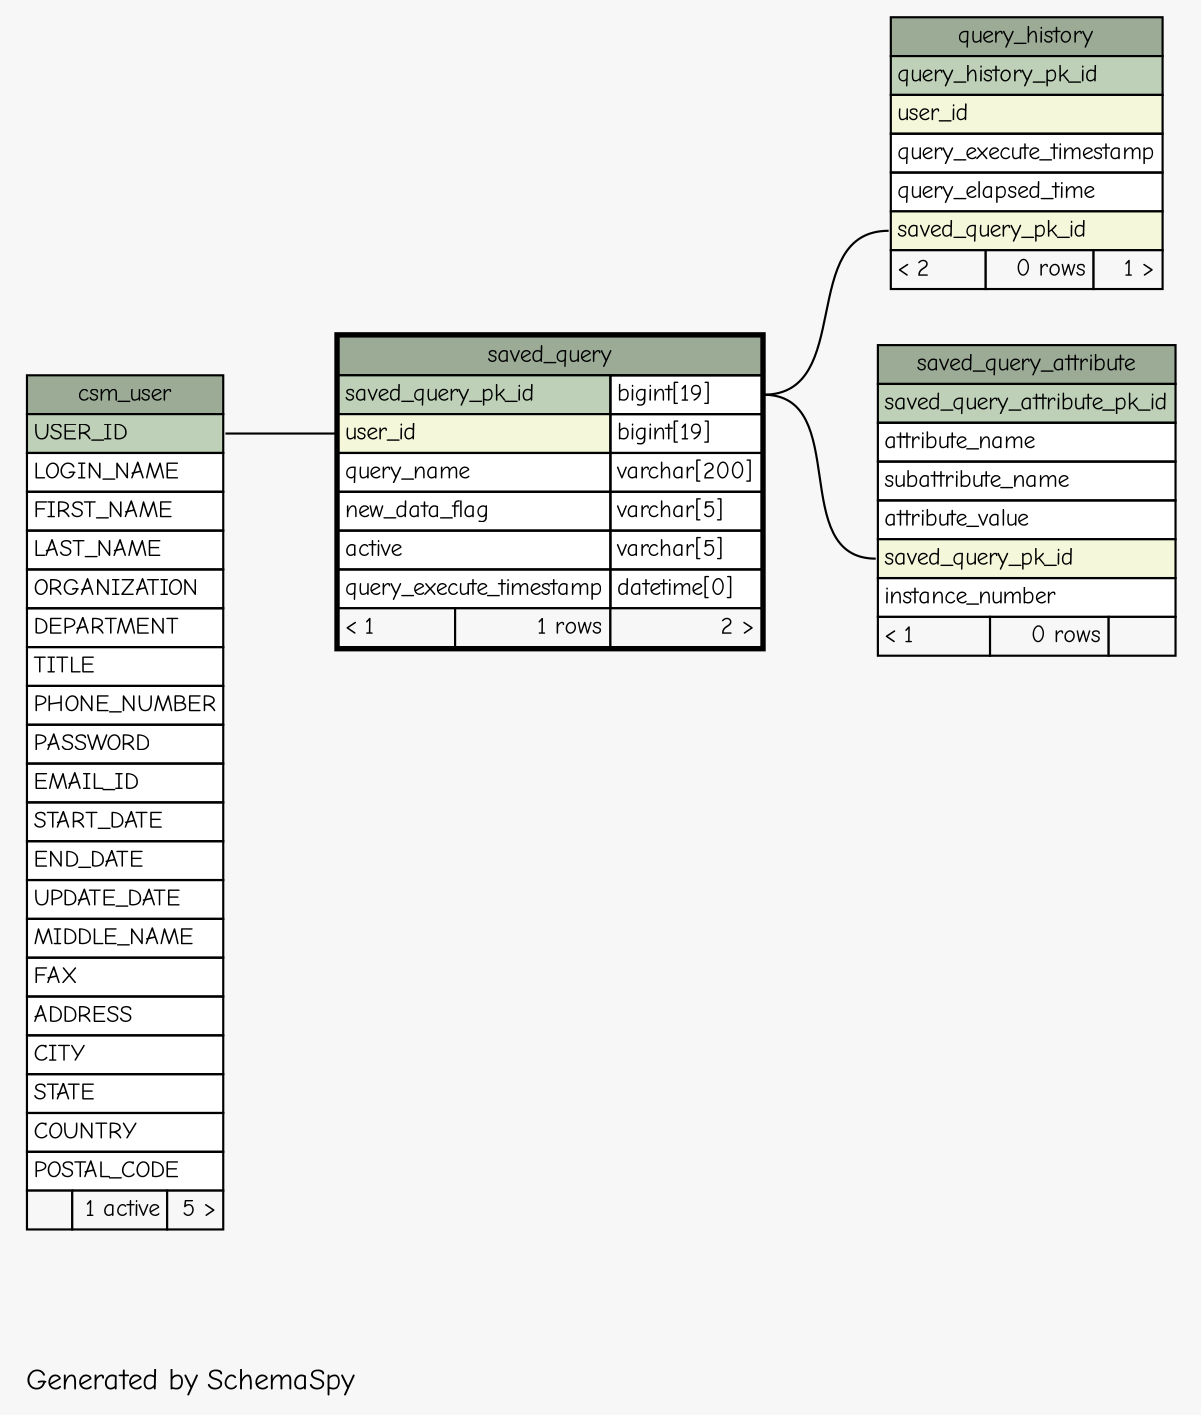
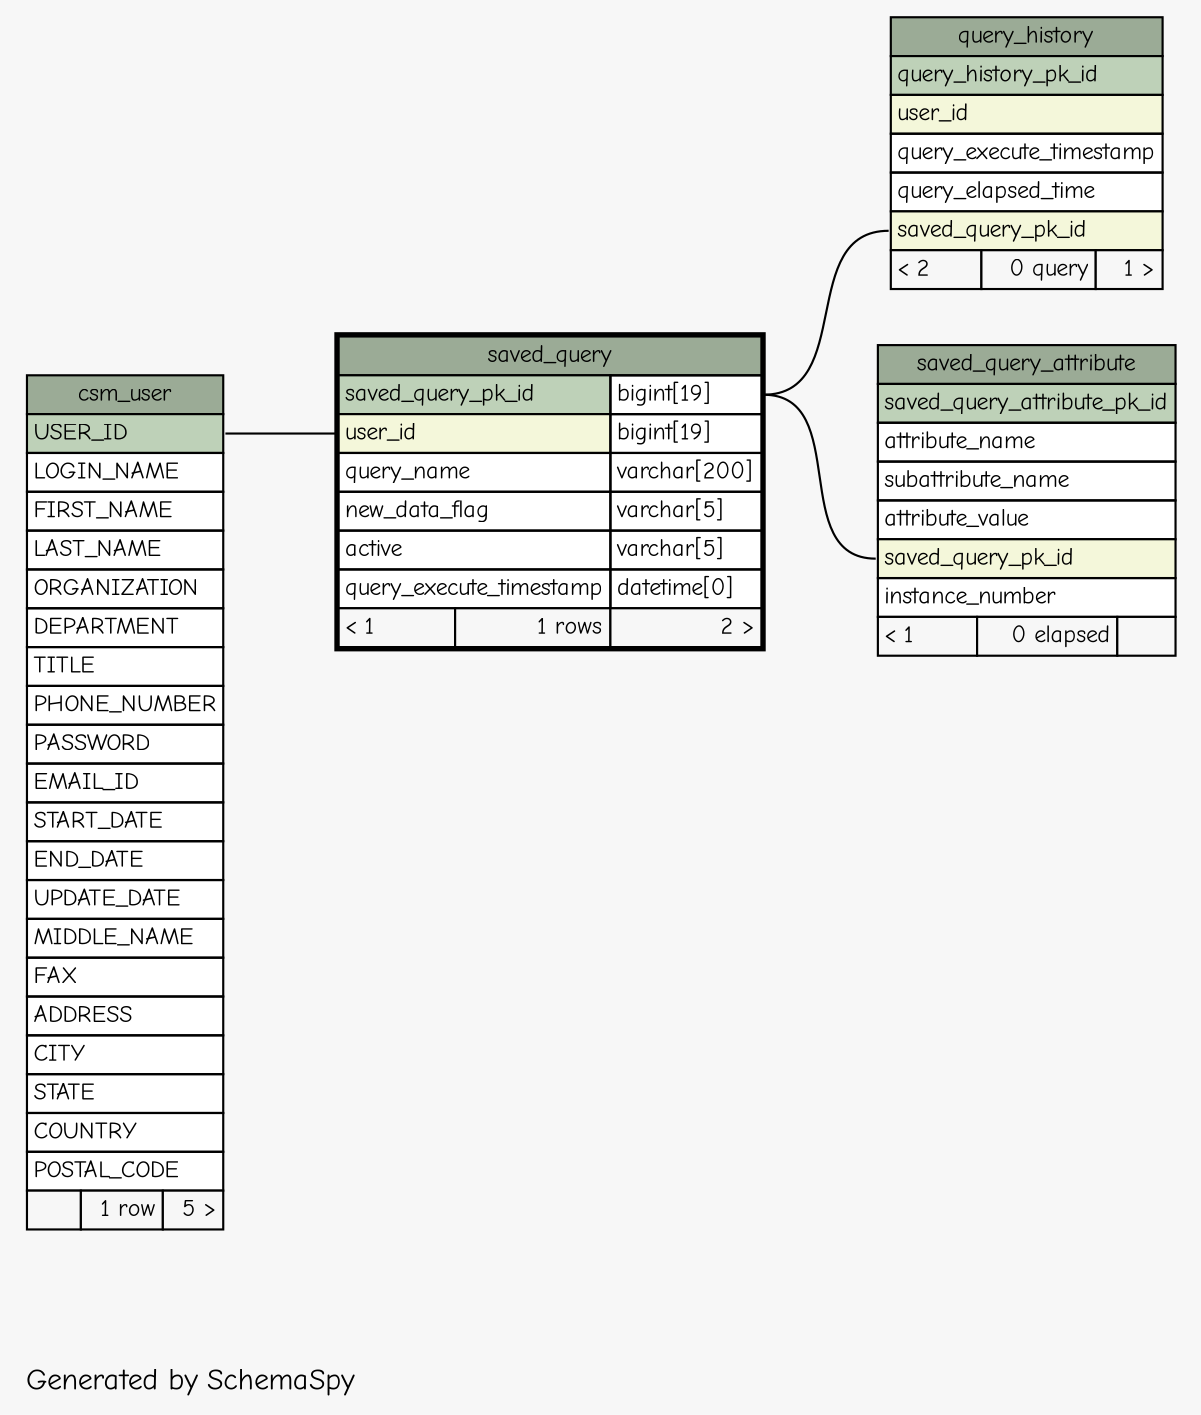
node "query_history": text "0 rows" -> "0 query"
node "saved_query_attribute": text "0 rows" -> "0 elapsed"
node "csm_user": text "1 active" -> "1 row"
